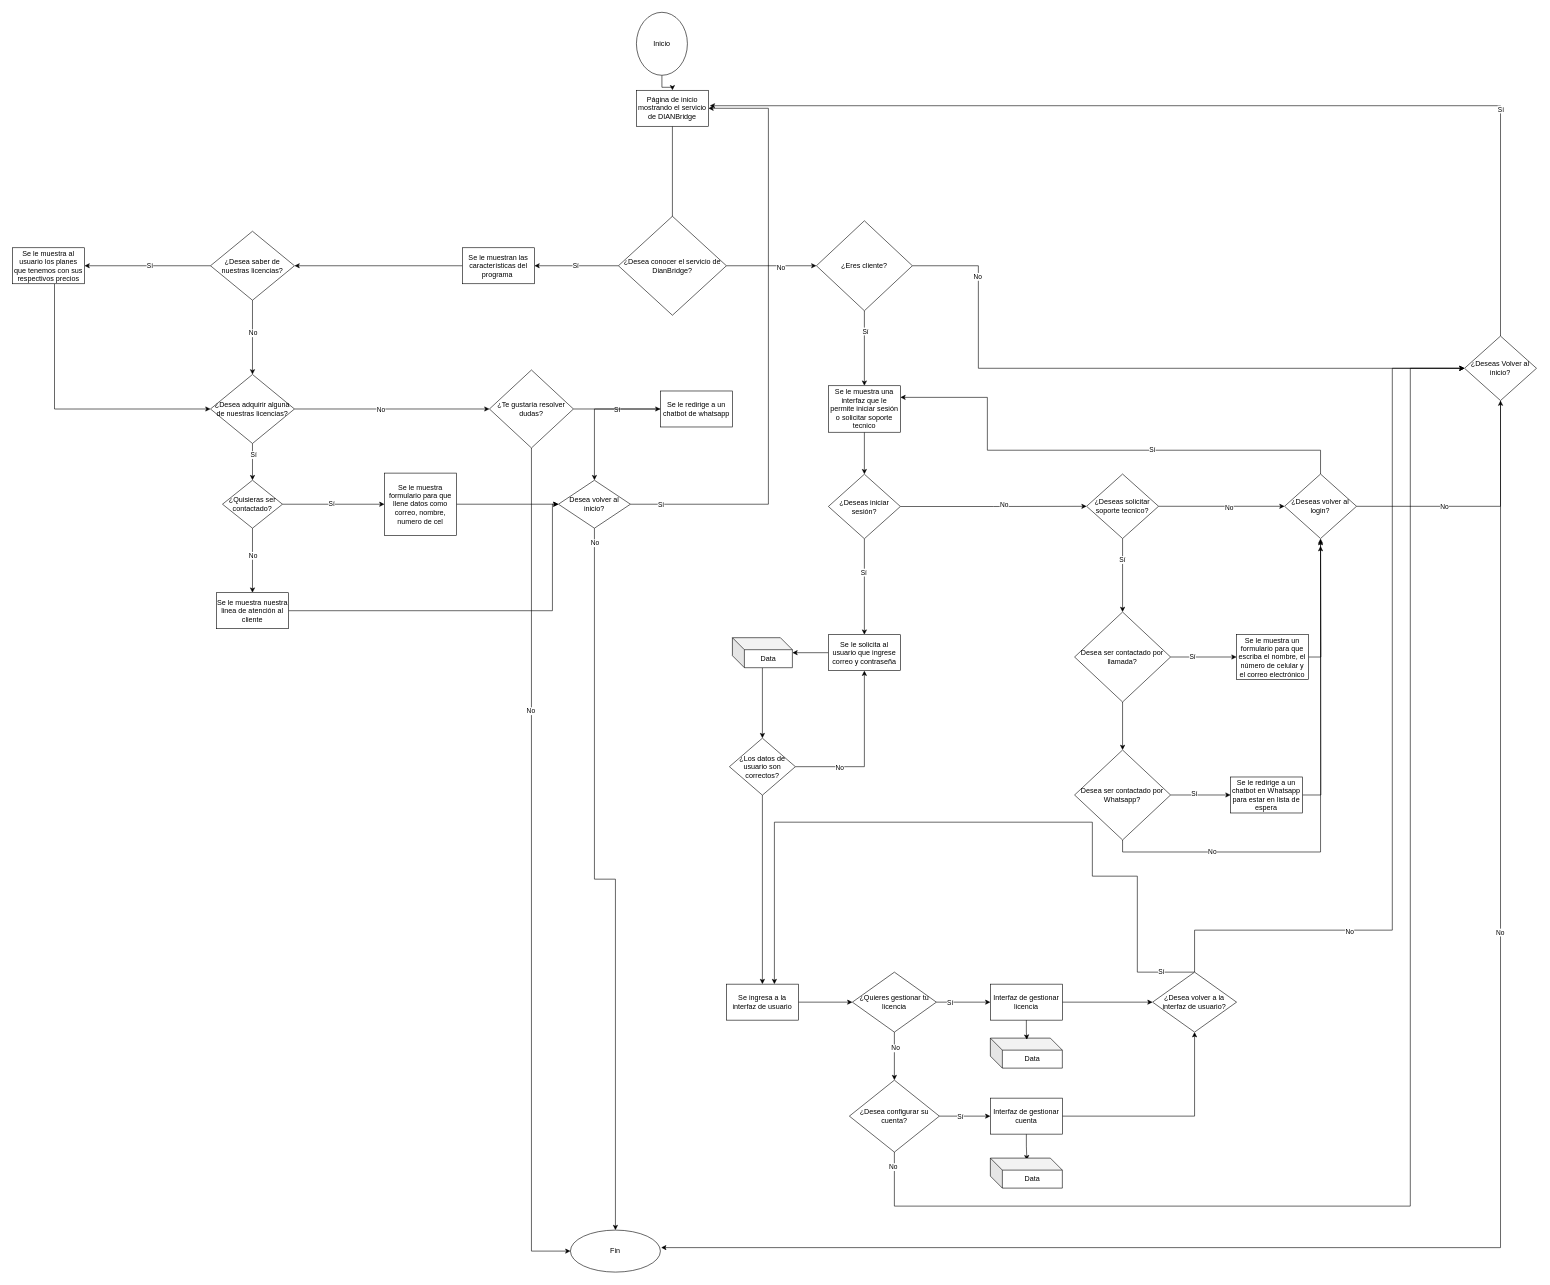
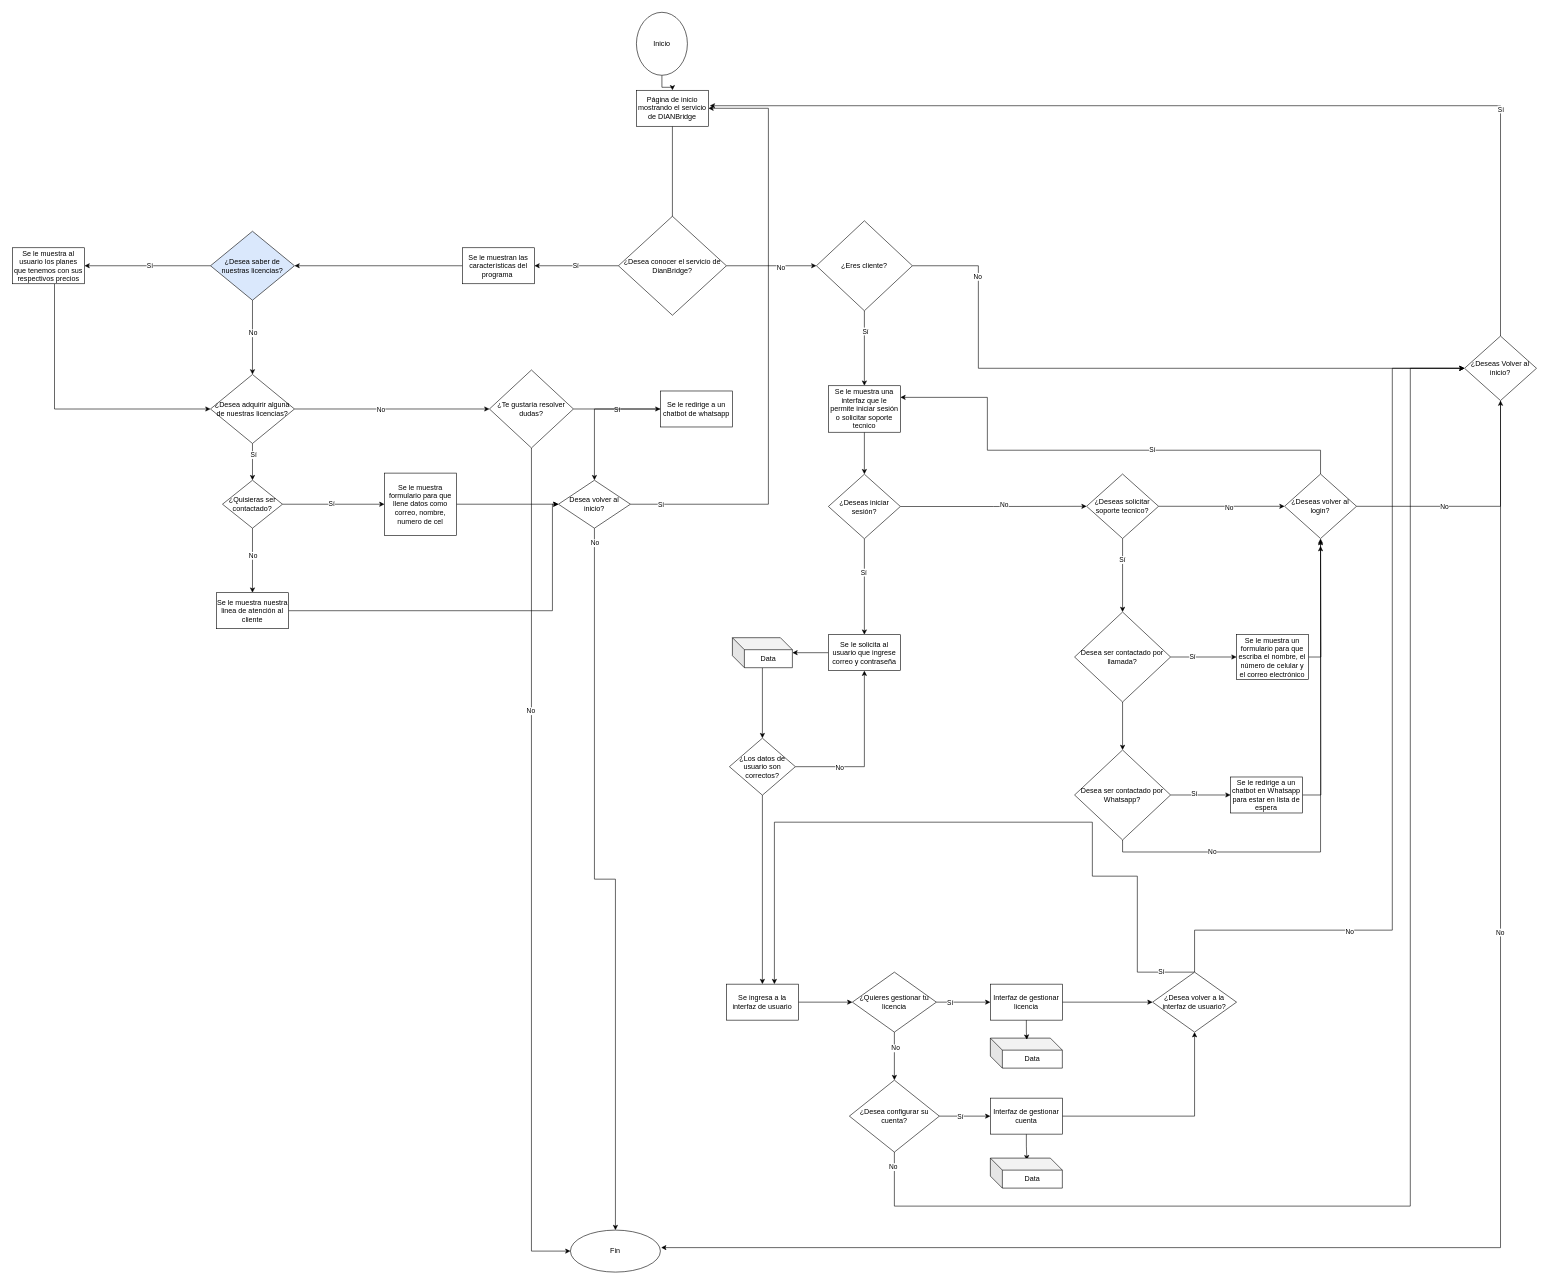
node "¿Desea saber de nuestras licencias?": fillcolor #ffffff -> #dae8fc
